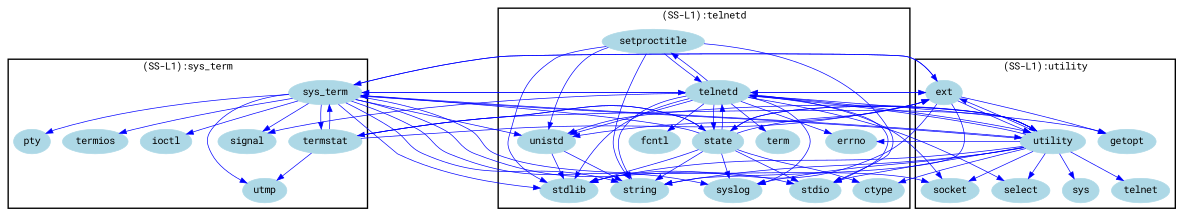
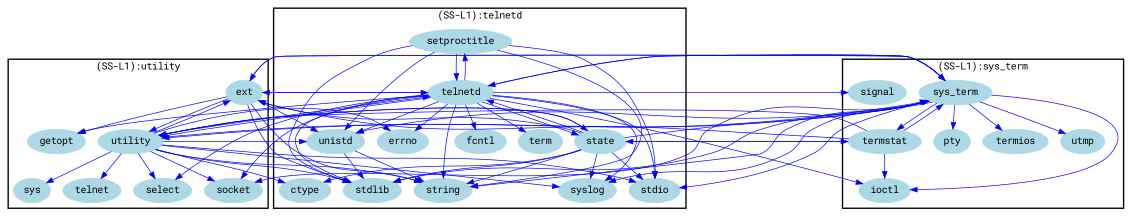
edge "sys_term" -> "signal": removed
edge "telnetd" -> "ioctl": added
edge "termstat" -> "utmp": now "termstat" -> "ioctl"
